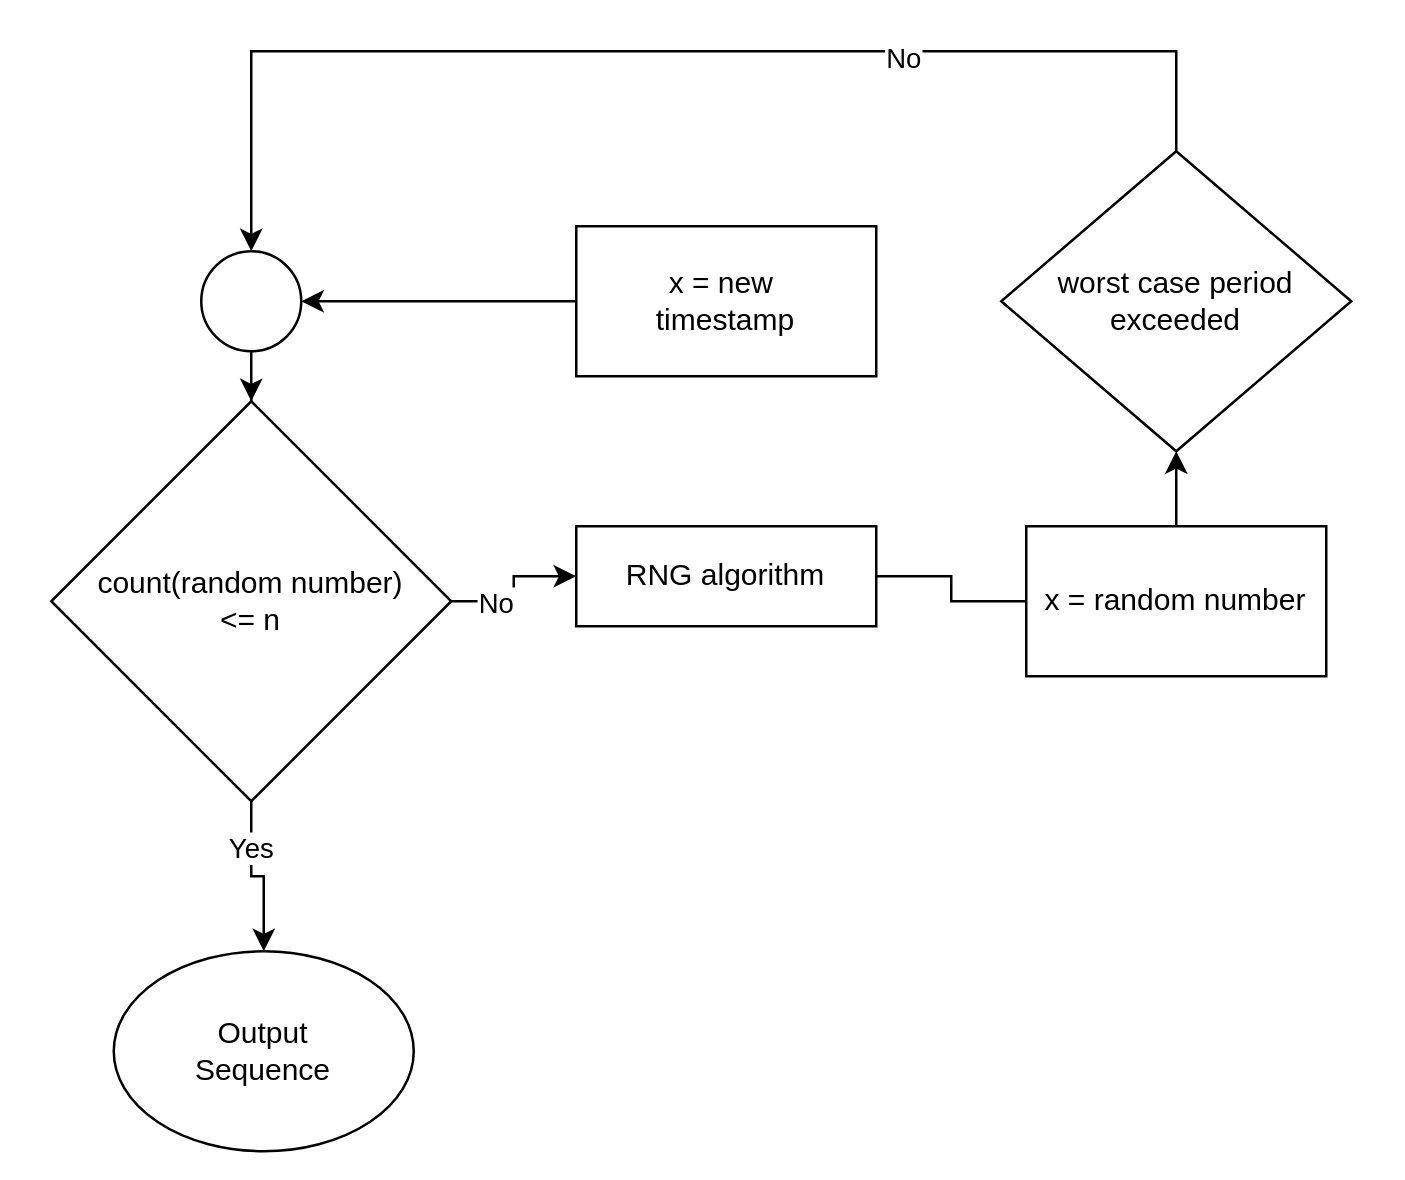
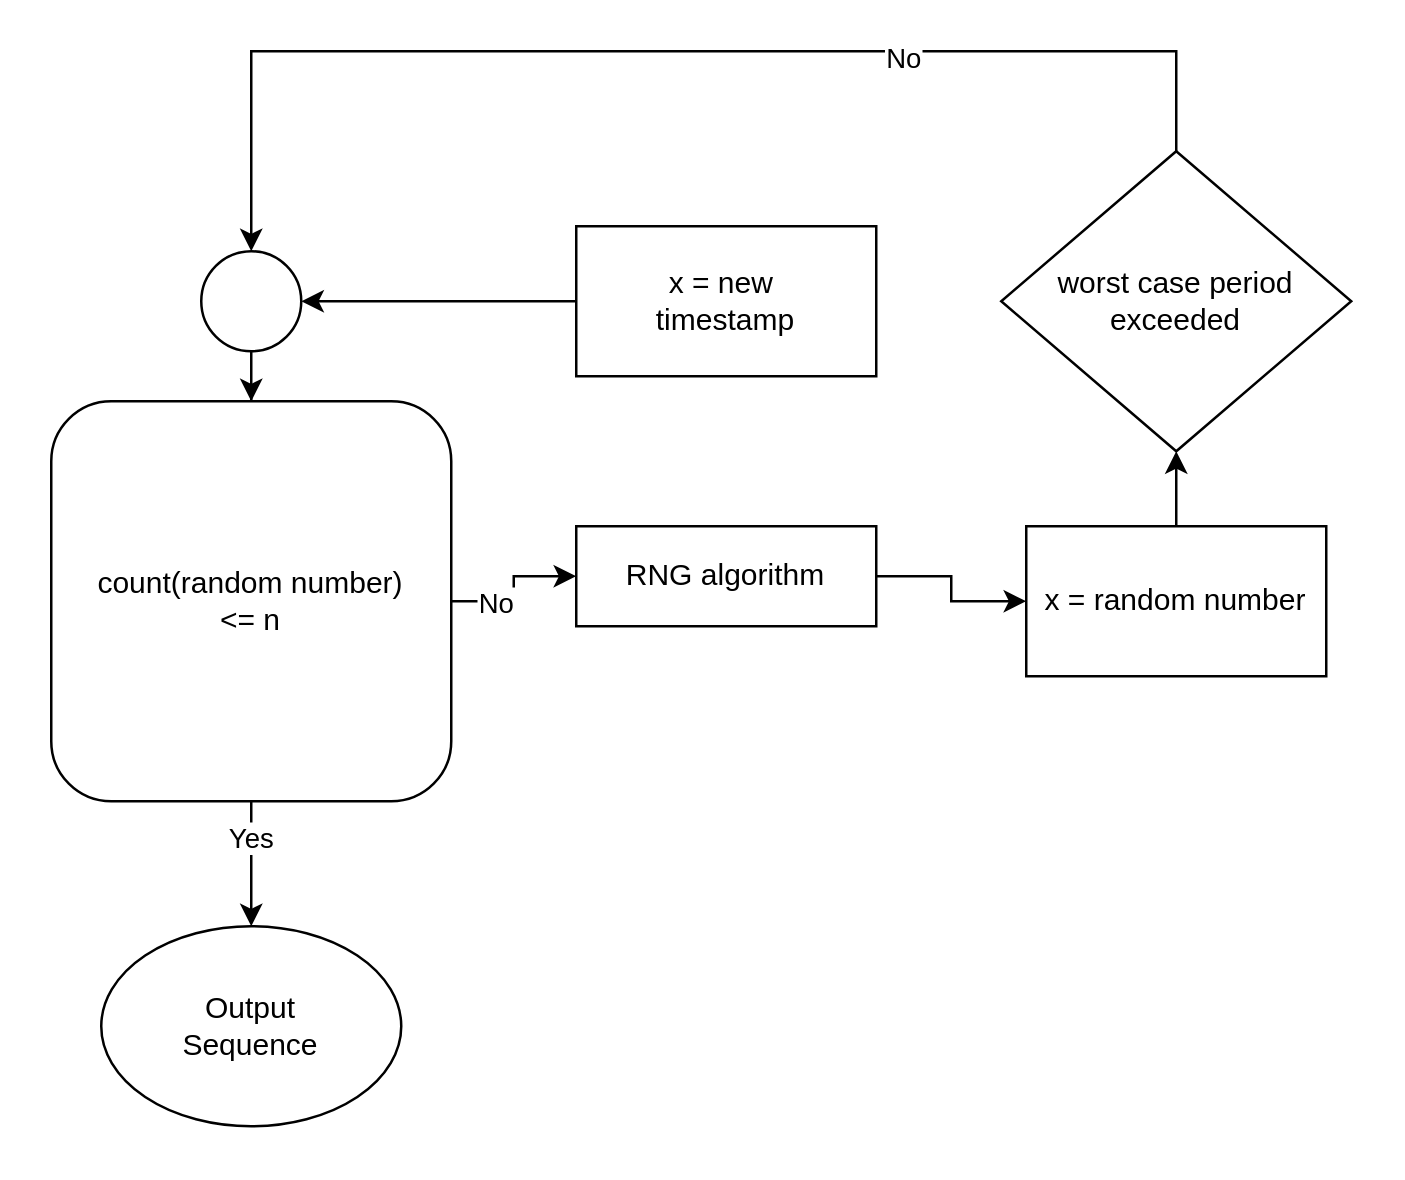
node "count(random number) <= n": shape diamond -> rounded rectangle
edge "RNG algorithm" -- "x = random number": arrowhead none -> classic
node "Output Sequence": moved (264, 1051) -> (251, 1026)
